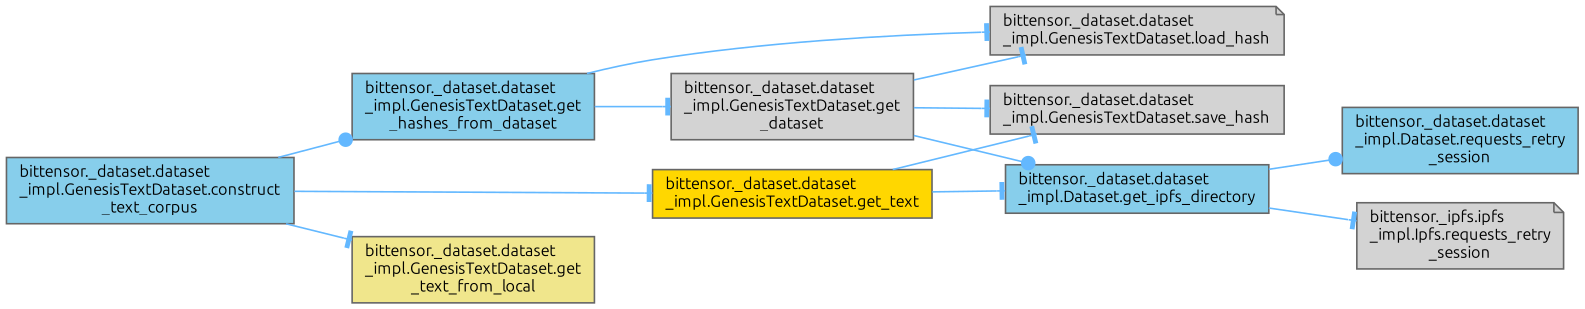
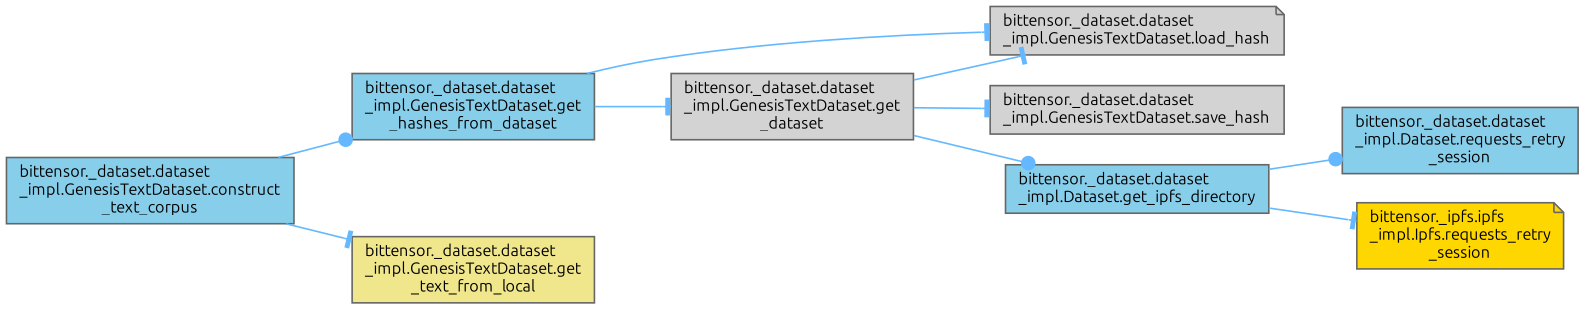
node "bittensor._dataset.dataset _impl.GenesisTextDataset.get_text": removed
node "bittensor._ipfs.ipfs _impl.Ipfs.requests_retry _session": fillcolor lightgrey -> gold
